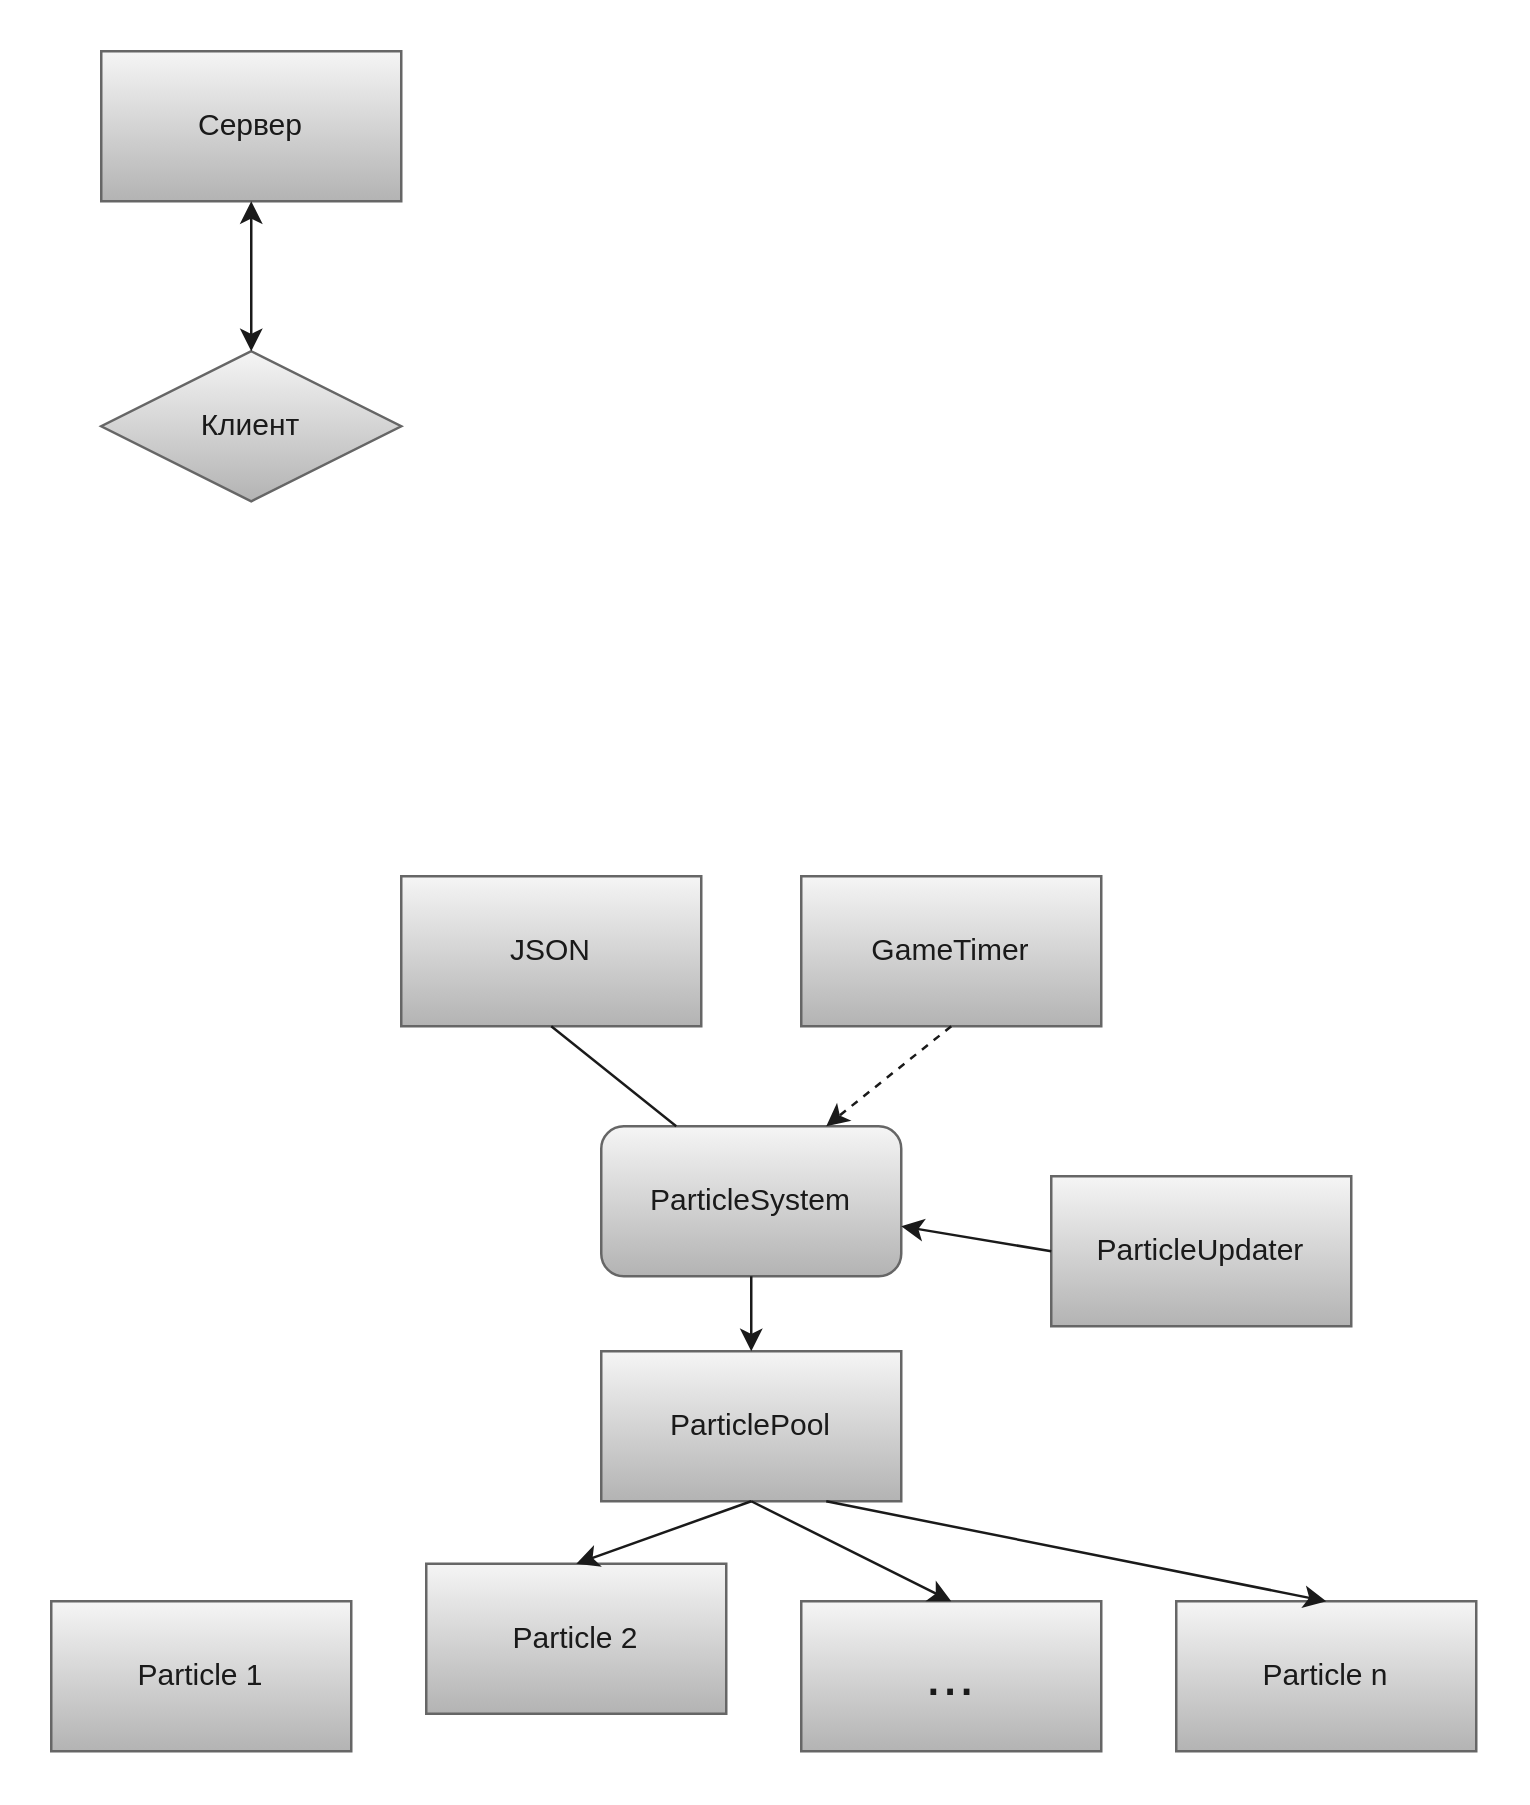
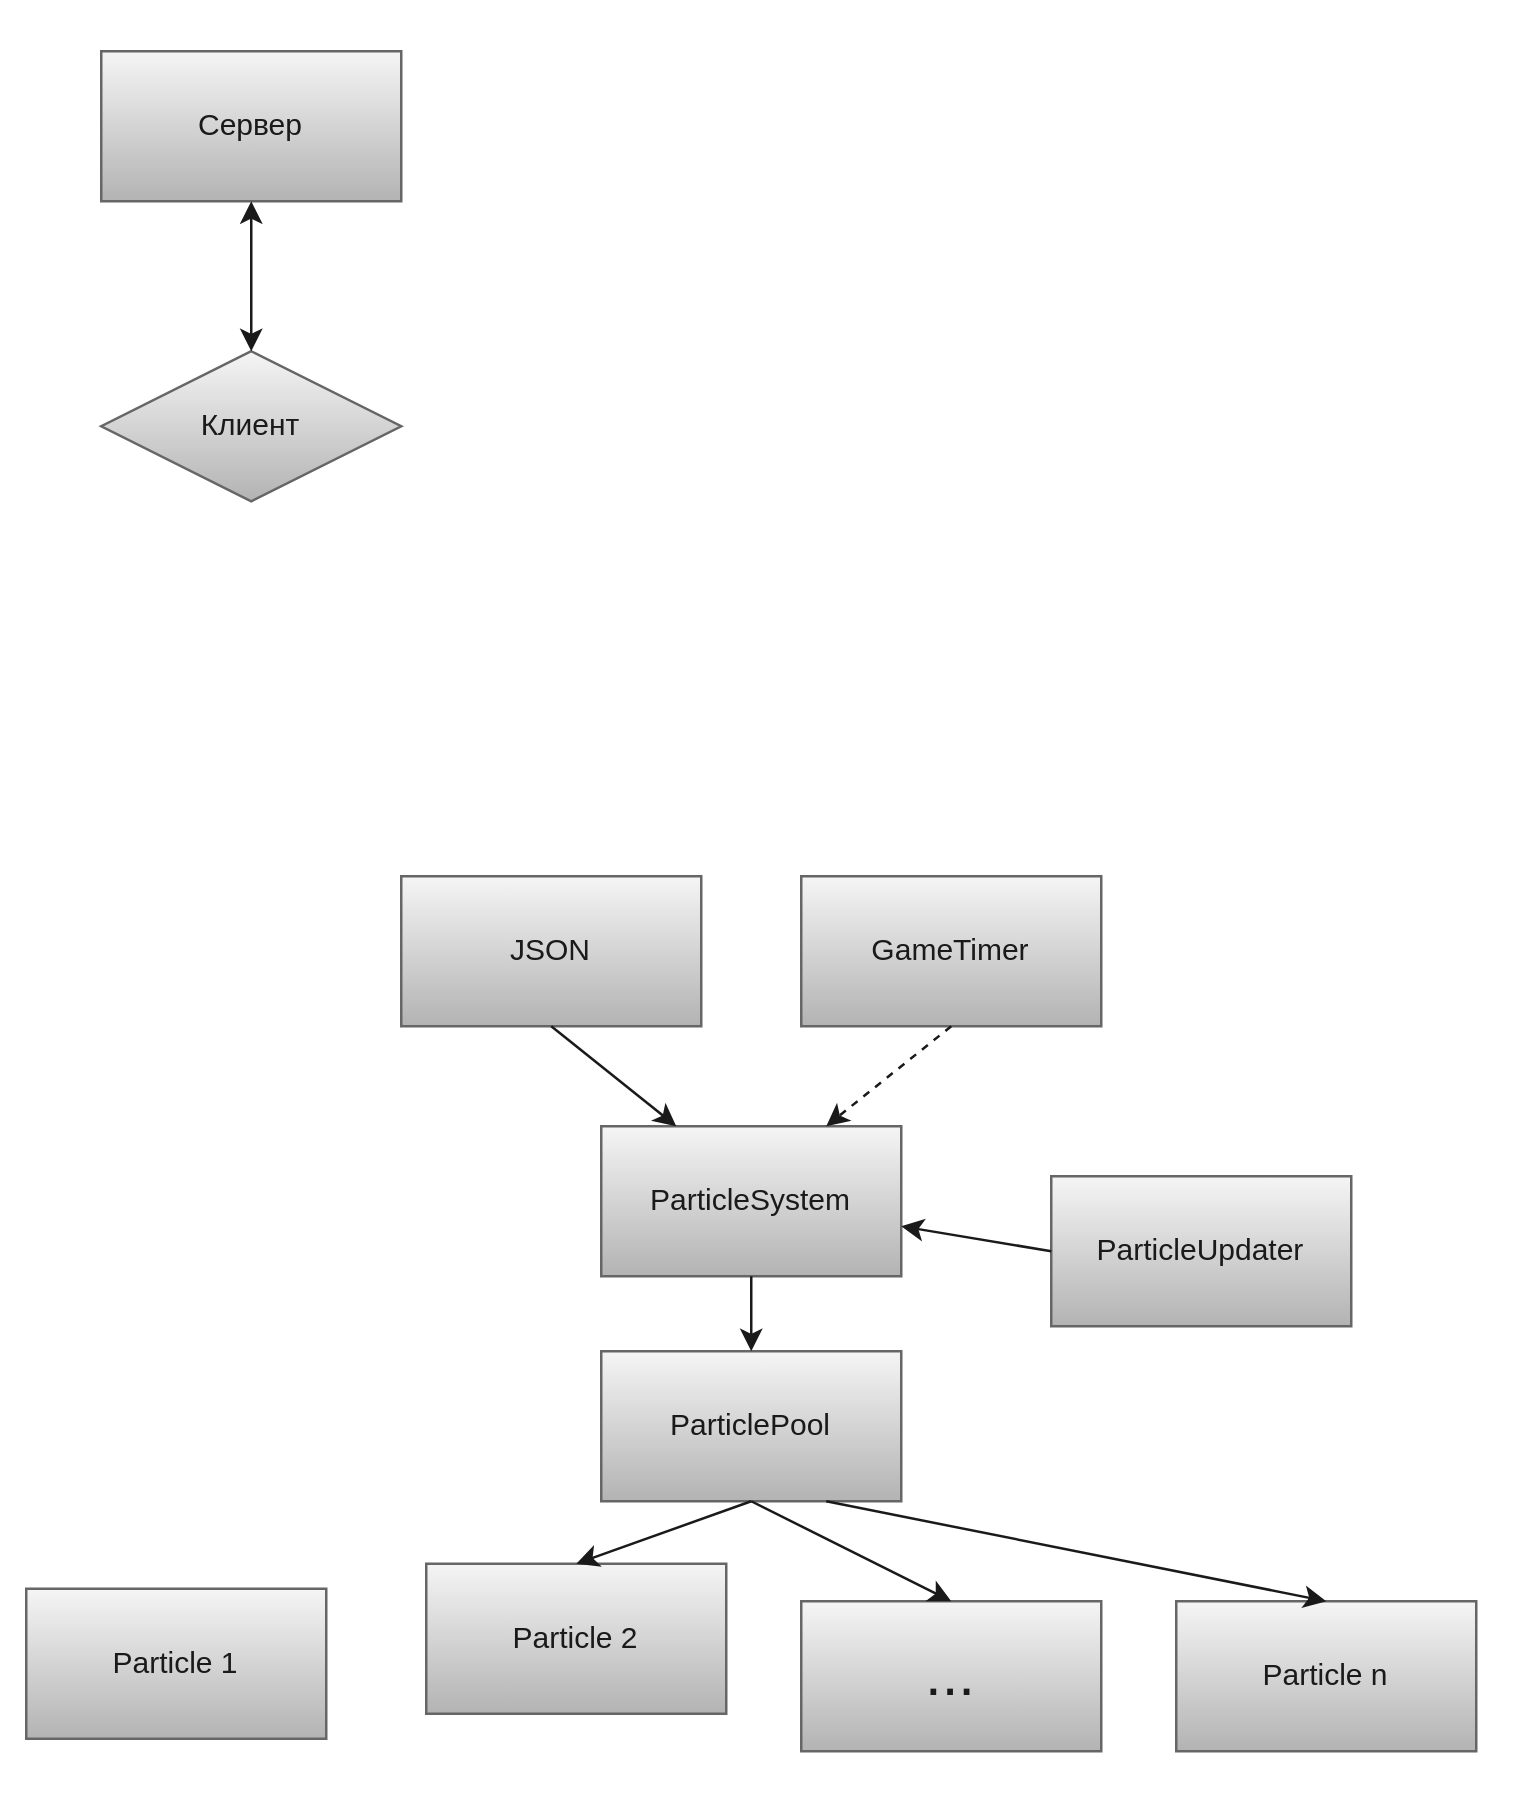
edge "JSON" -- "ParticleSystem": arrowhead none -> classic
node "ParticleSystem": shape rounded rectangle -> rectangle
node "Particle 1": moved (201, 1676) -> (176, 1664)
